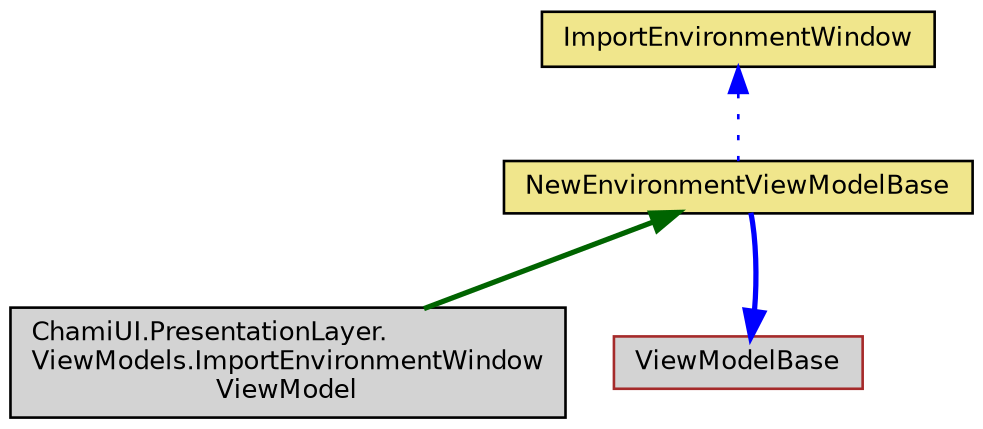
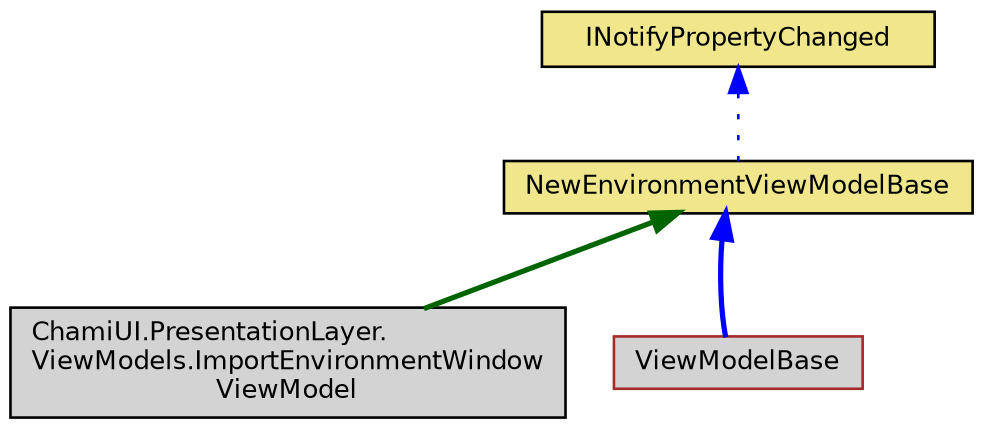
node "ImportEnvironmentWindow": label "ImportEnvironmentWindow" -> "INotifyPropertyChanged"
edge "NewEnvironmentViewModelBase" -> "ViewModelBase": reversed
